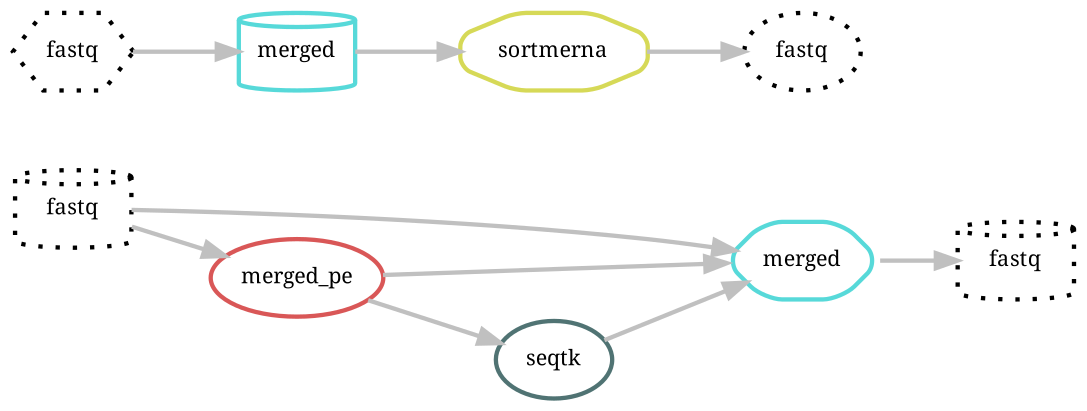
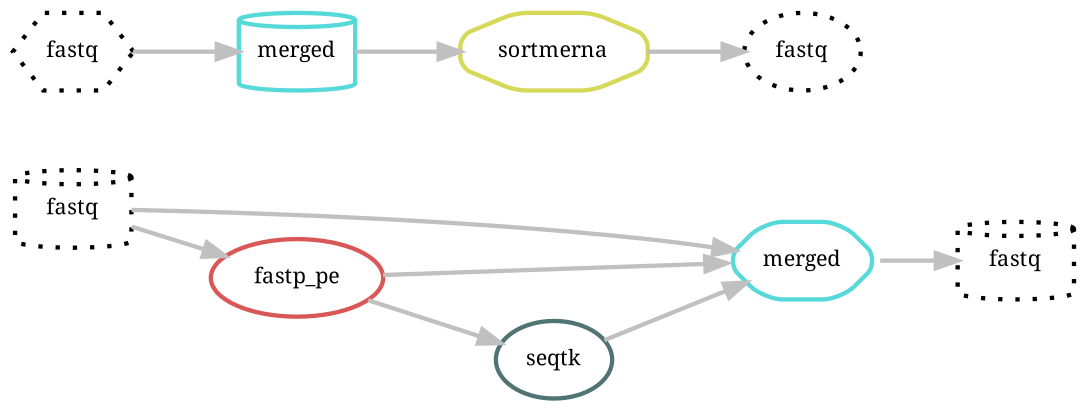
node "merged_pe": label "merged_pe" -> "fastp_pe"
